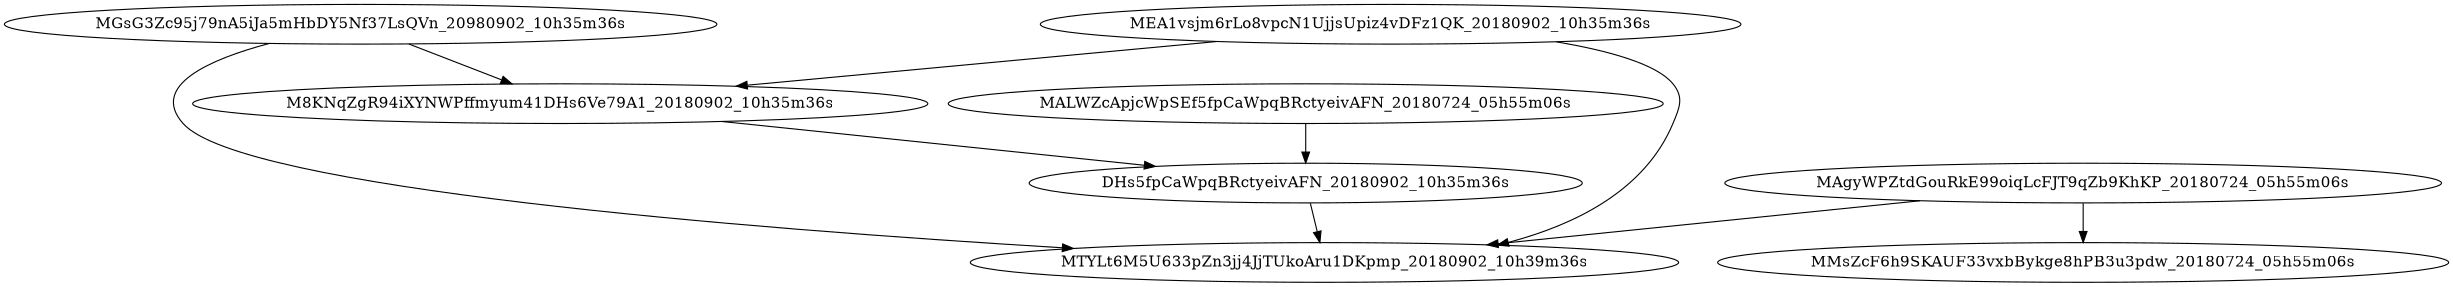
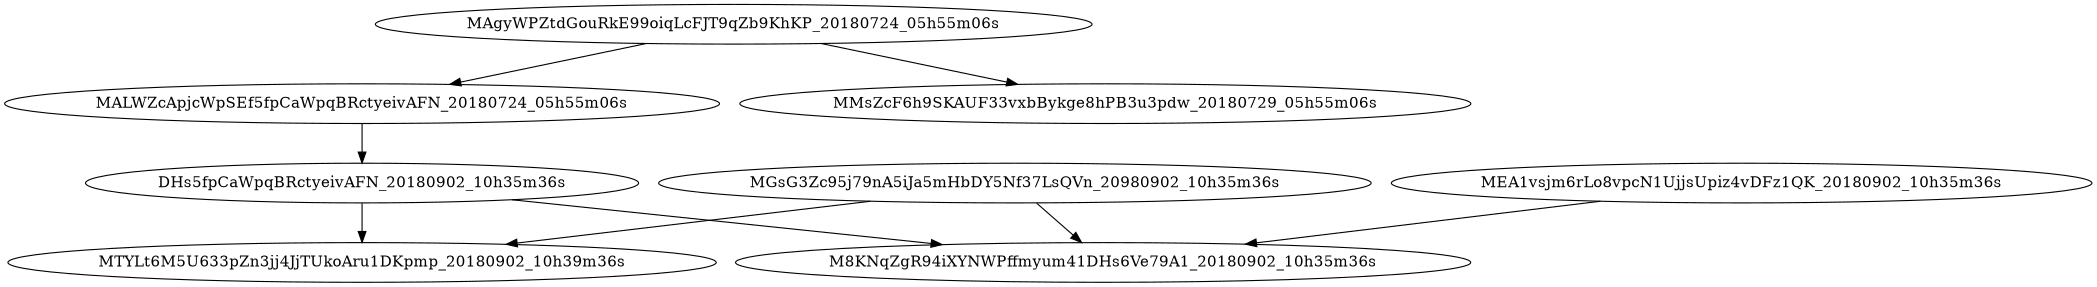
edge "MEA1vsjm6rLo8vpcN1UjjsUpiz4vDFz1QK_20180902_10h35m36s" -> "MTYLt6M5U633pZn3jj4JjTUkoAru1DKpmp_20180902_10h39m36s": removed
edge "M8KNqZgR94iXYNWPffmyum41DHs6Ve79A1_20180902_10h35m36s" -> "DHs5fpCaWpqBRctyeivAFN_20180902_10h35m36s": reversed
edge "MAgyWPZtdGouRkE99oiqLcFJT9qZb9KhKP_20180724_05h55m06s" -> "MTYLt6M5U633pZn3jj4JjTUkoAru1DKpmp_20180902_10h39m36s": now "MAgyWPZtdGouRkE99oiqLcFJT9qZb9KhKP_20180724_05h55m06s" -> "MALWZcApjcWpSEf5fpCaWpqBRctyeivAFN_20180724_05h55m06s"
node "MMsZcF6h9SKAUF33vxbBykge8hPB3u3pdw_20180724_05h55m06s": label "MMsZcF6h9SKAUF33vxbBykge8hPB3u3pdw_20180724_05h55m06s" -> "MMsZcF6h9SKAUF33vxbBykge8hPB3u3pdw_20180729_05h55m06s"
